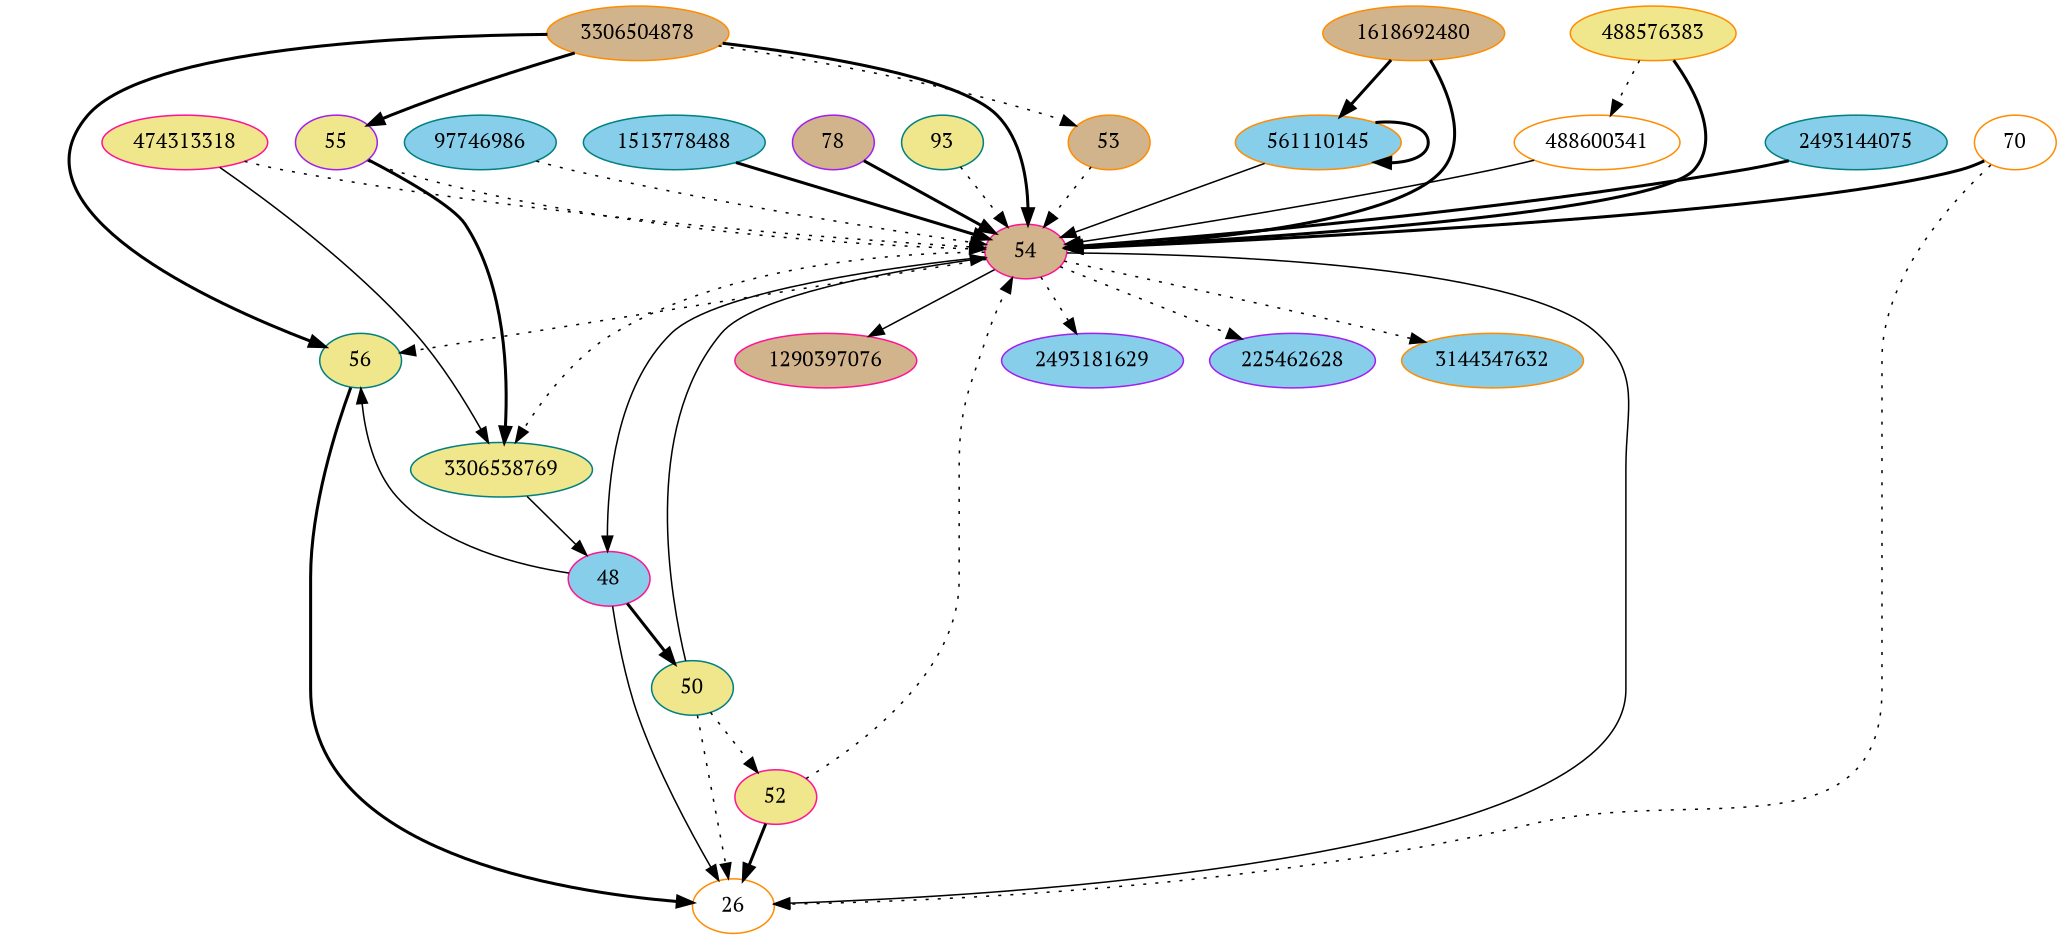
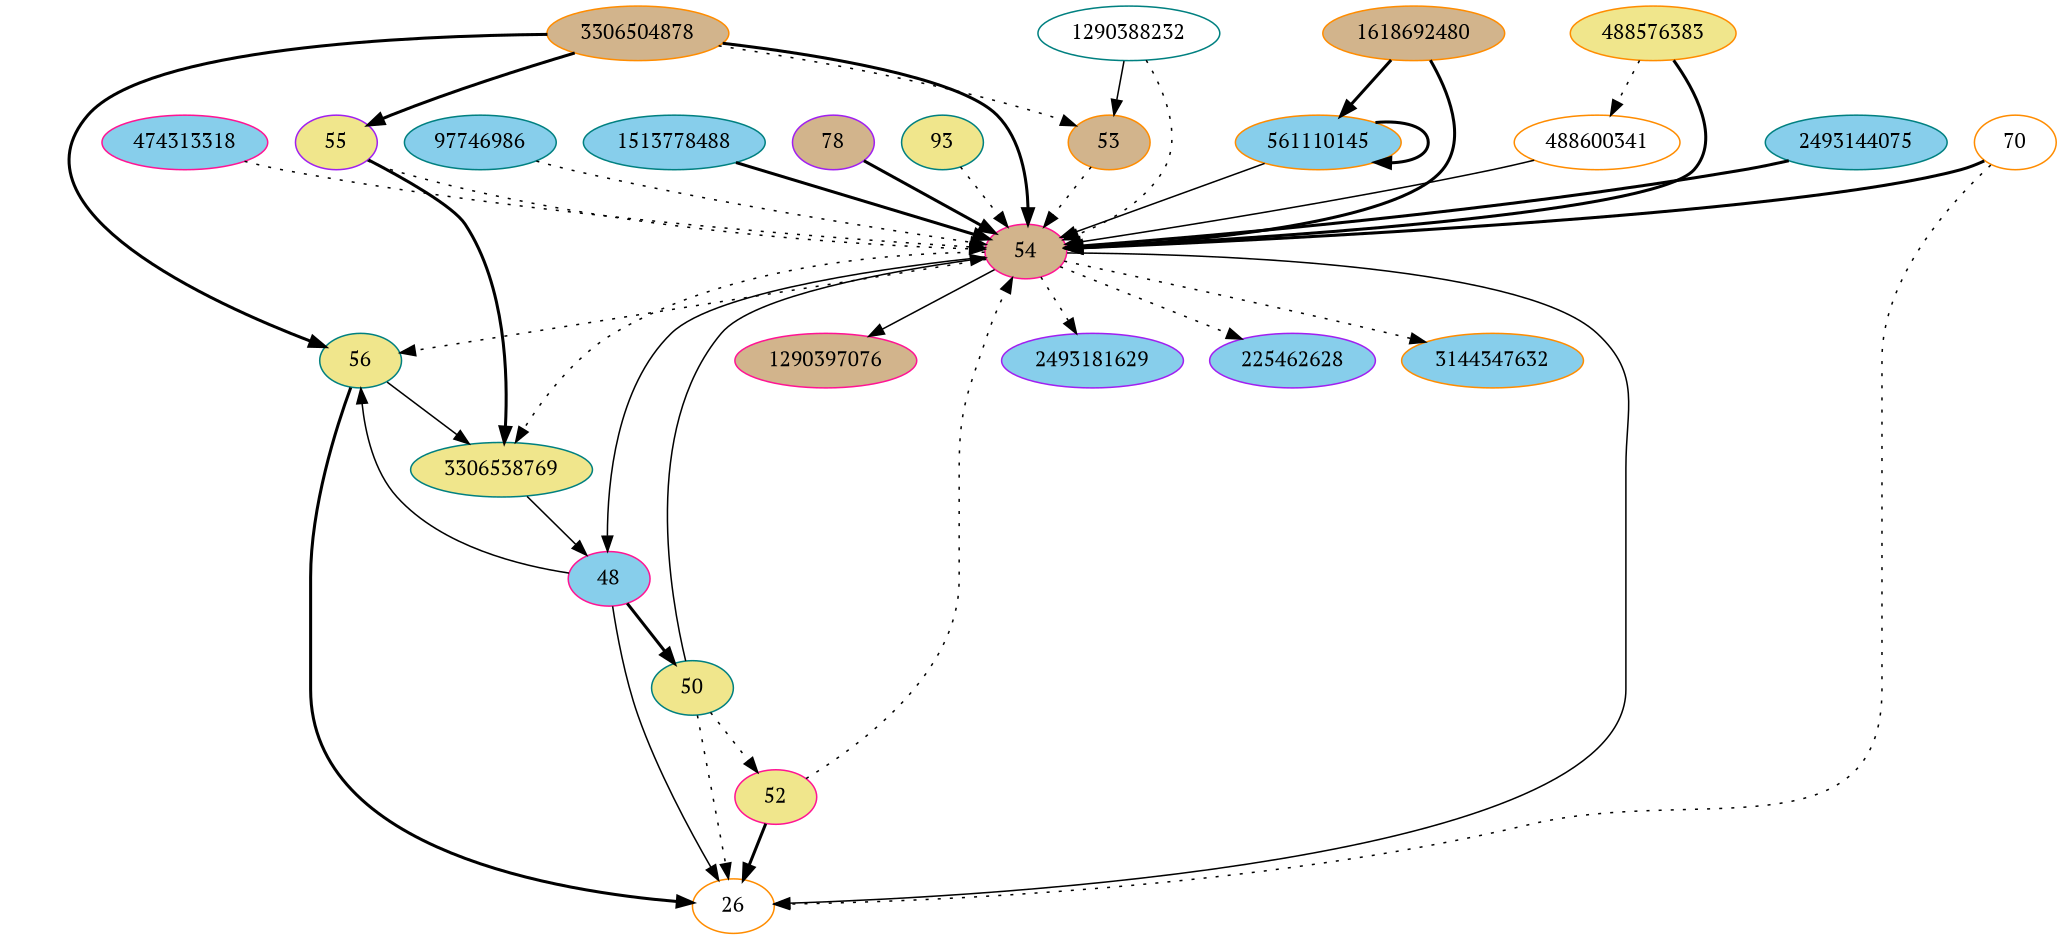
node "1290388232": added
node "474313318": fillcolor khaki -> skyblue
edge "474313318" -> "3306538769": now "56" -> "3306538769"
